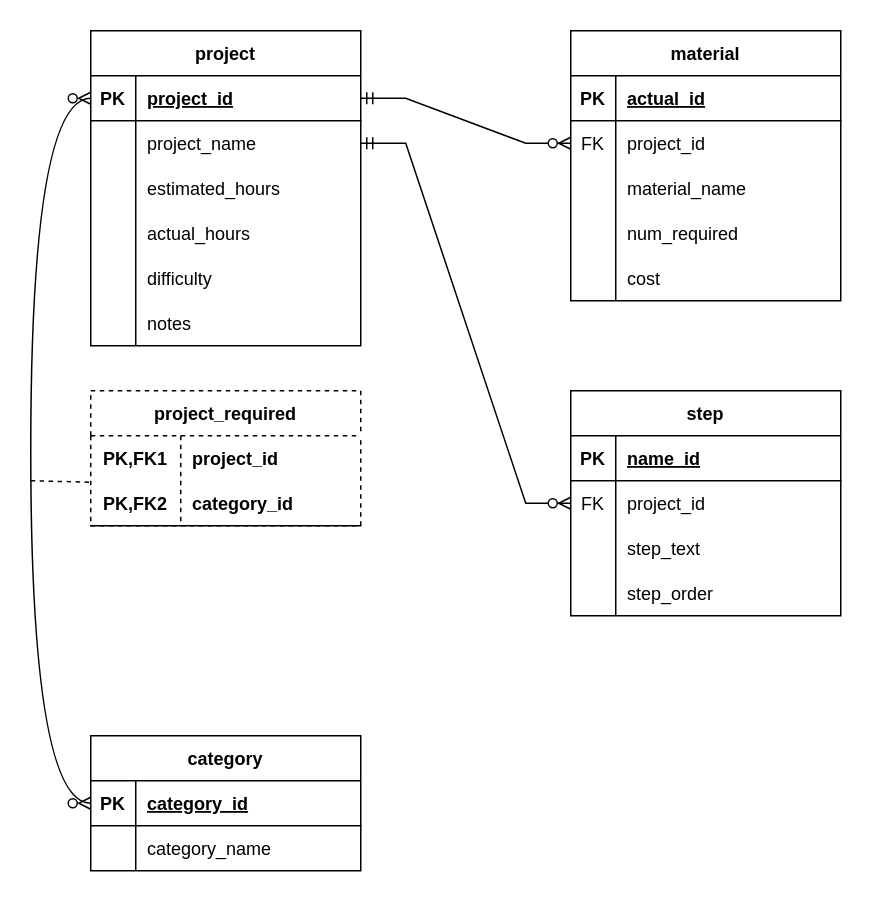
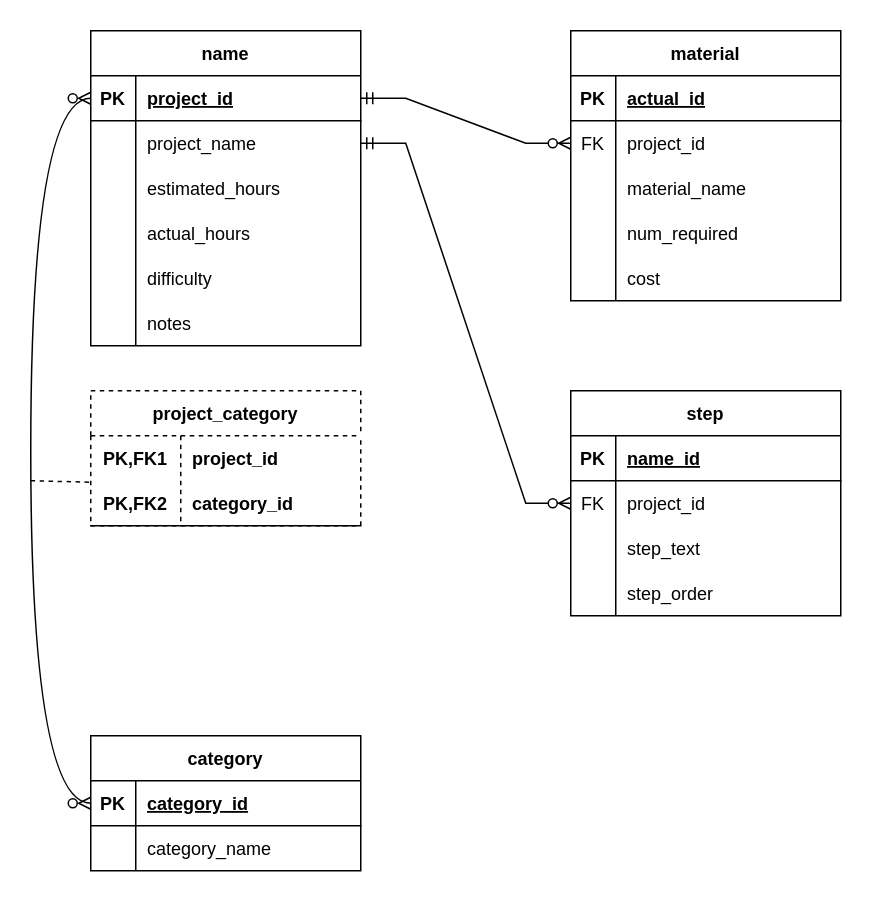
node "project": label "project" -> "name"
node "project_required": label "project_required" -> "project_category"
